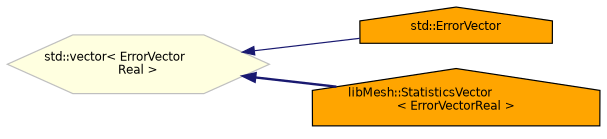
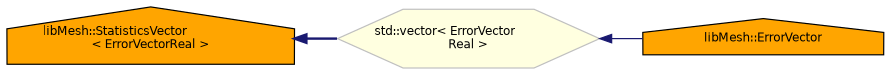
node "std::ErrorVector": label "std::ErrorVector" -> "libMesh::ErrorVector"
edge "libMesh::StatisticsVector < ErrorVectorReal >" -> "std::vector< ErrorVector Real >": reversed
